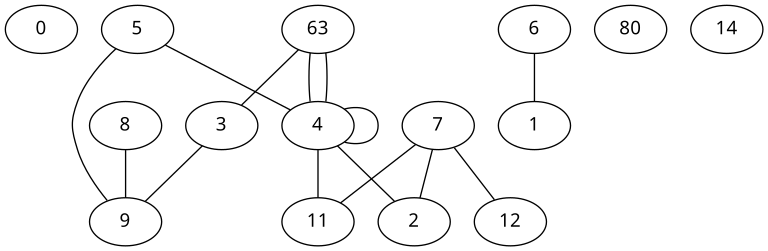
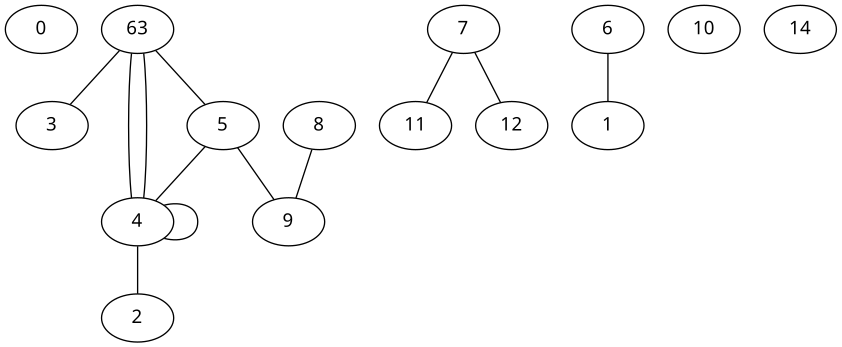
node "80": label "80" -> "10"
edge "63" -- "5": added
edge "3" -- "9": removed
edge "4" -- "11": removed
edge "7" -- "2": removed
